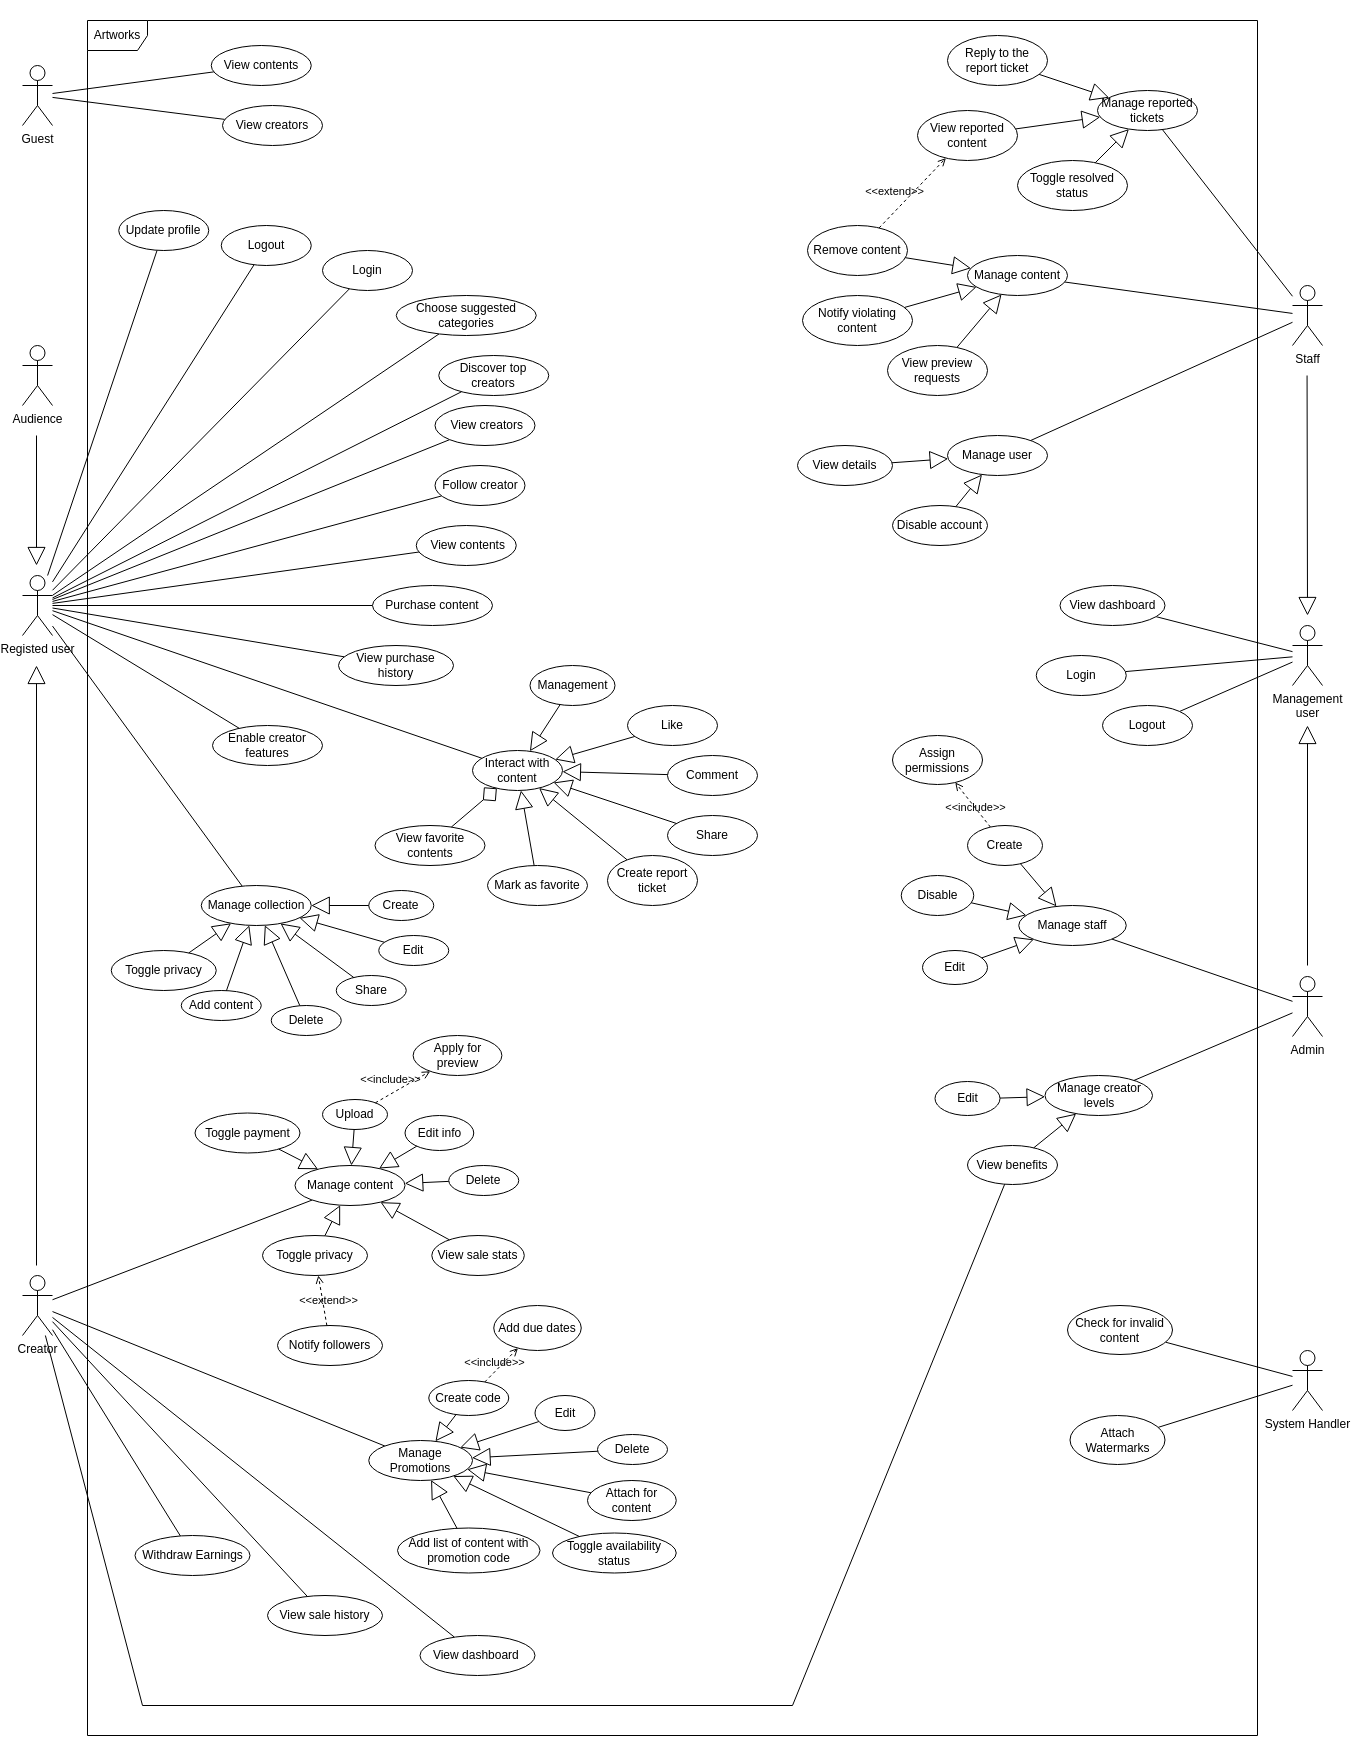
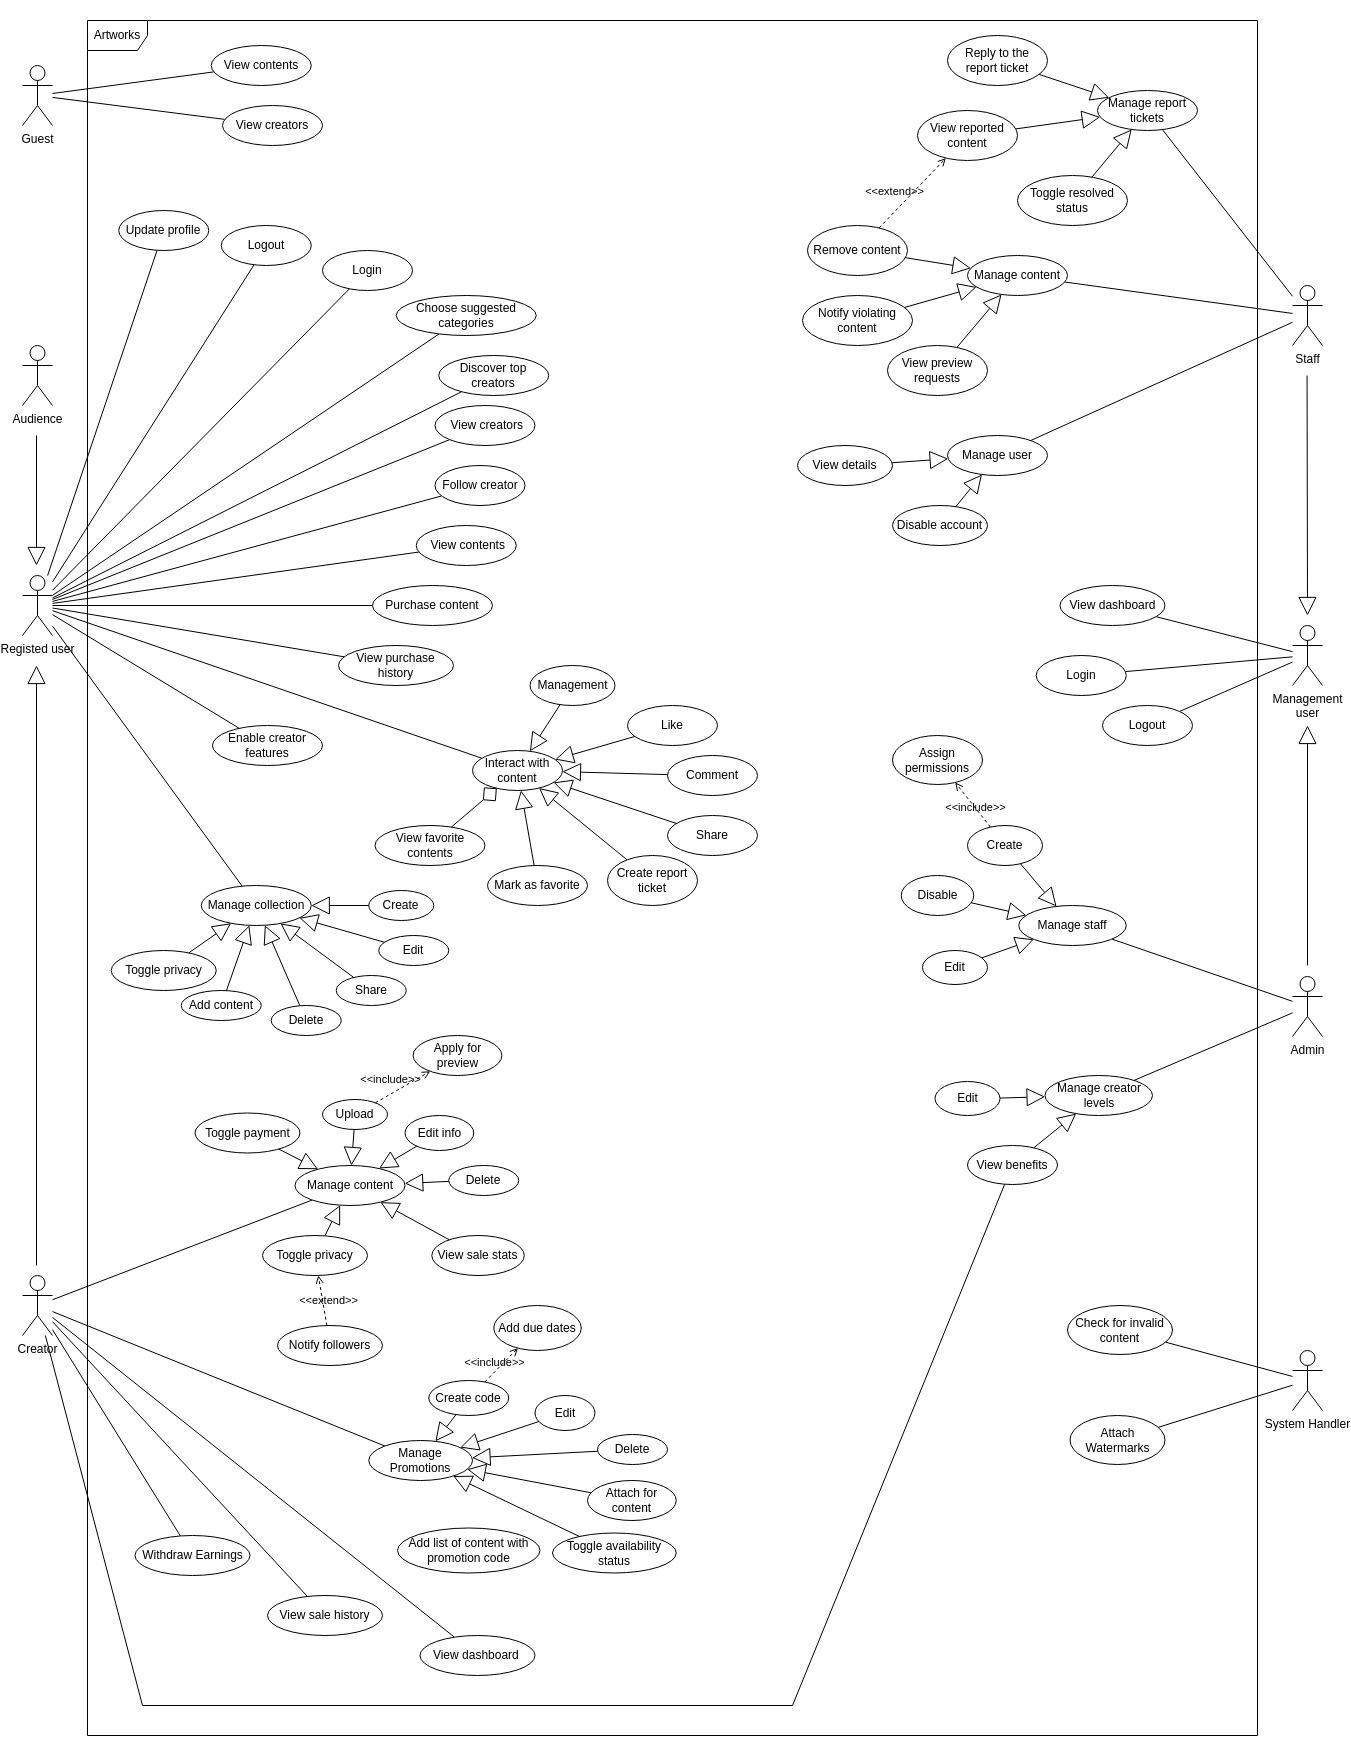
node "Manage reported tickets": label "Manage reported tickets" -> "Manage report tickets"
node "Toggle resolved status": moved (1073, 186) -> (1073, 201)
edge "Add list of content with promotion code" -> "Manage Promotions": removed
